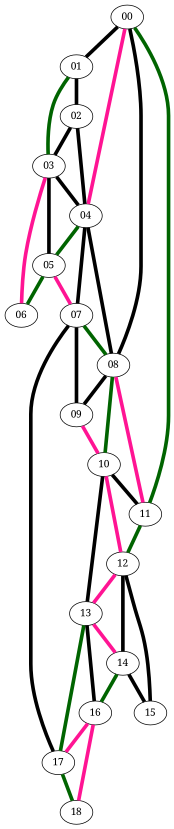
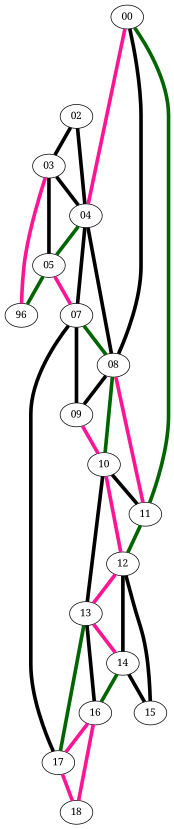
node "01": removed
node "06": label "06" -> "96"
edge "17" -- "18": color darkgreen -> deeppink
